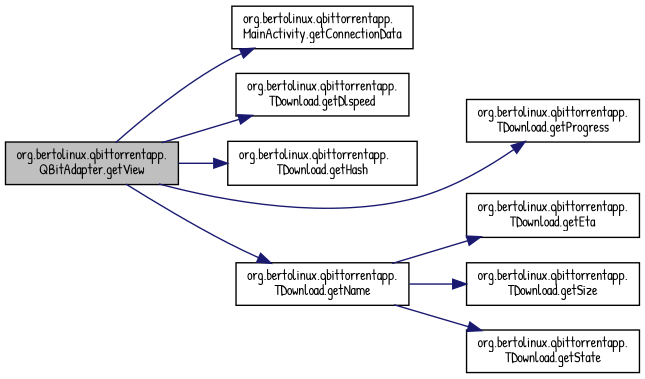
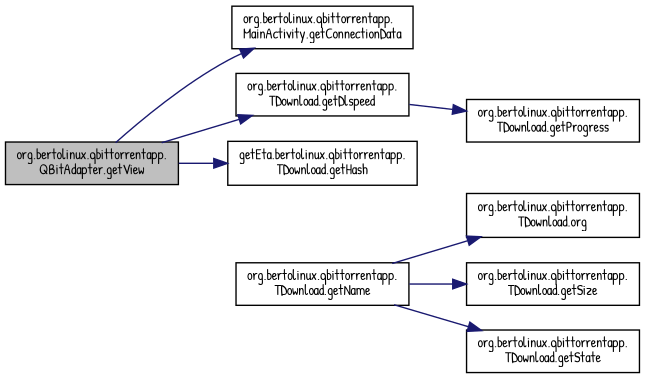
node "org.bertolinux.qbittorrentapp. TDownload.getHash": label "org.bertolinux.qbittorrentapp. TDownload.getHash" -> "getEta.bertolinux.qbittorrentapp. TDownload.getHash"
edge "org.bertolinux.qbittorrentapp. QBitAdapter.getView" -> "org.bertolinux.qbittorrentapp. TDownload.getProgress": now "org.bertolinux.qbittorrentapp. TDownload.getDlspeed" -> "org.bertolinux.qbittorrentapp. TDownload.getProgress"
node "org.bertolinux.qbittorrentapp. TDownload.getEta": label "org.bertolinux.qbittorrentapp. TDownload.getEta" -> "org.bertolinux.qbittorrentapp. TDownload.org"
edge "org.bertolinux.qbittorrentapp. QBitAdapter.getView" -> "org.bertolinux.qbittorrentapp. TDownload.getName": removed
